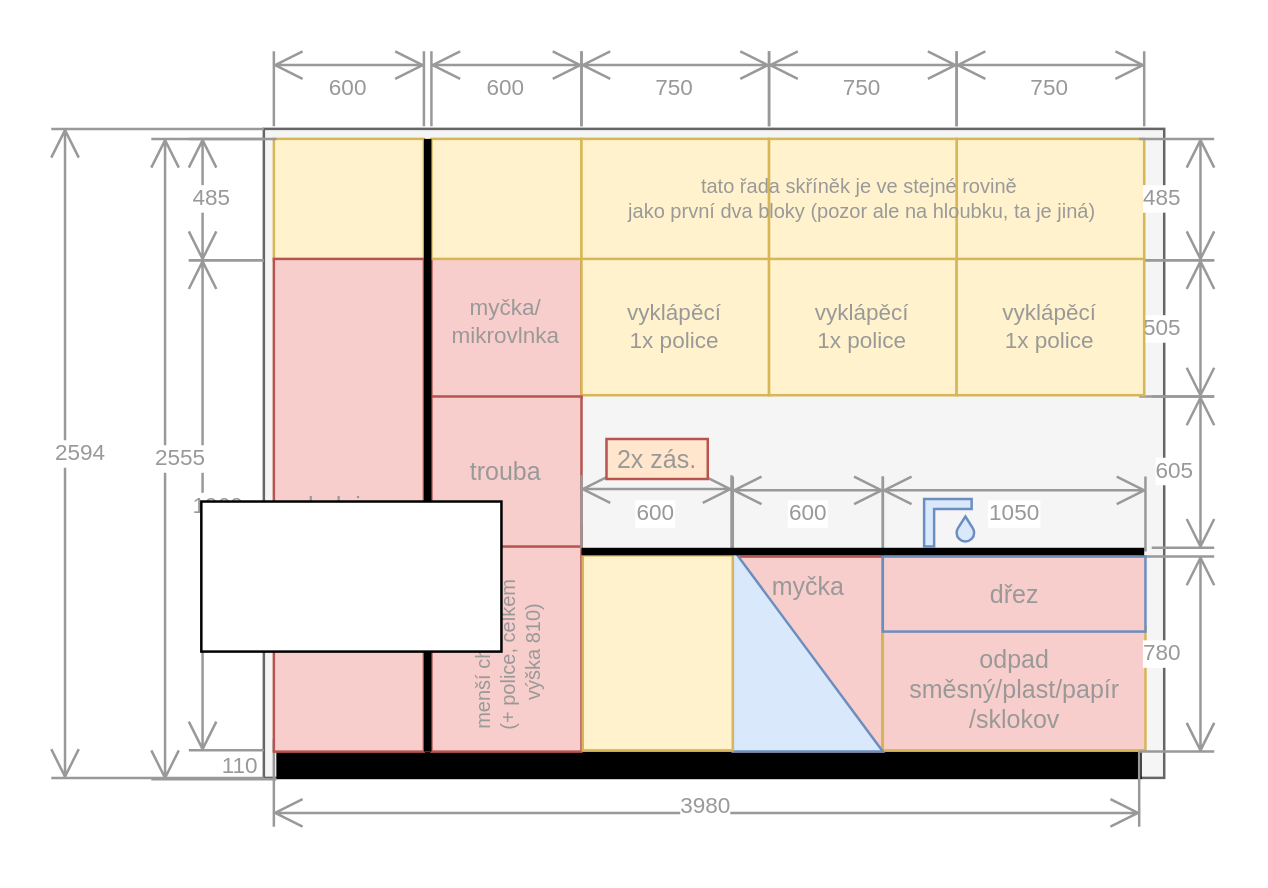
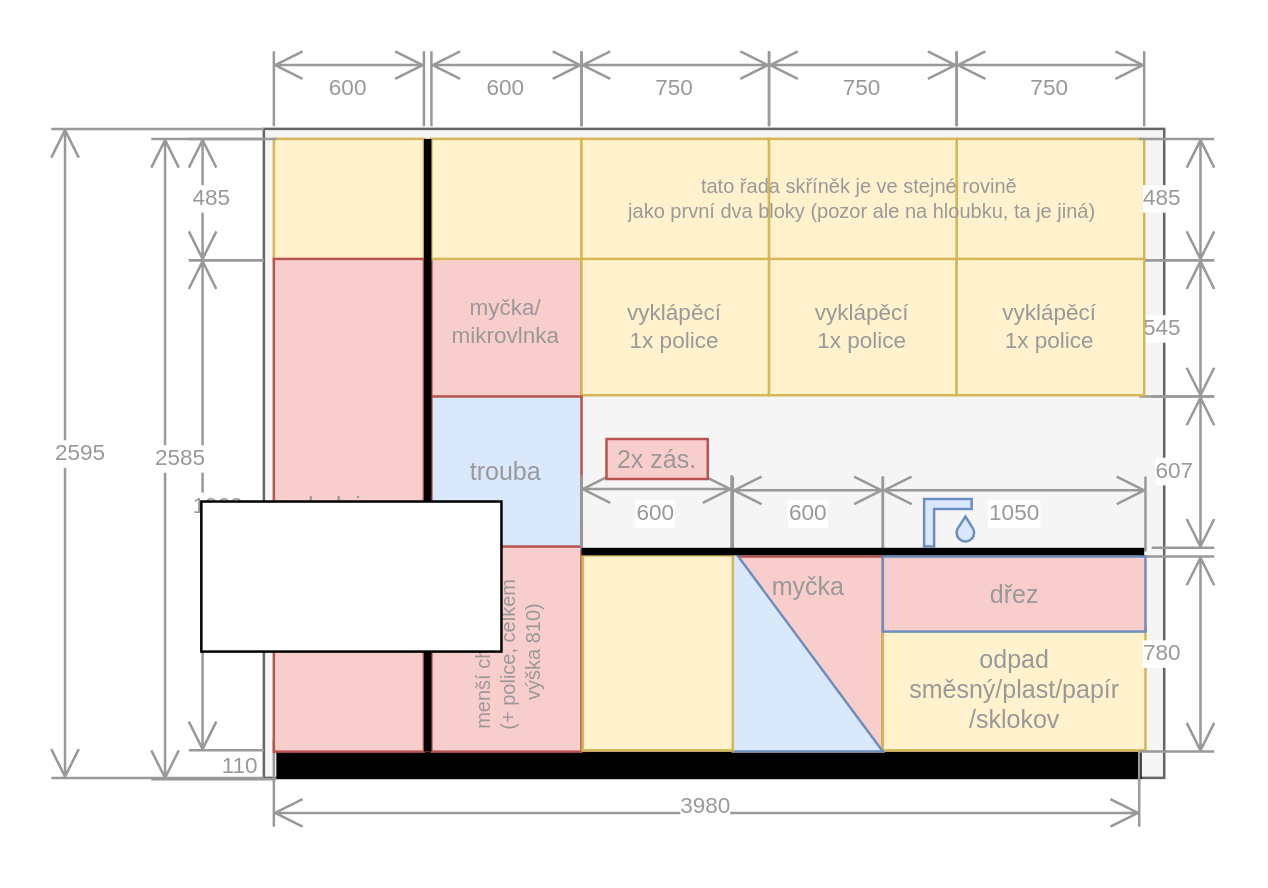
node "505": label "505" -> "545"
node "2594": label "2594" -> "2595"
node "2555": label "2555" -> "2585"
node "2x zás.": fillcolor #ffe6cc -> #f8cecc
node "trouba": fillcolor #f8cecc -> #dae8fc
node "605": label "605" -> "607"
node "odpadsměsný/plast/papír /sklokov": fillcolor #f8cecc -> #fff2cc
